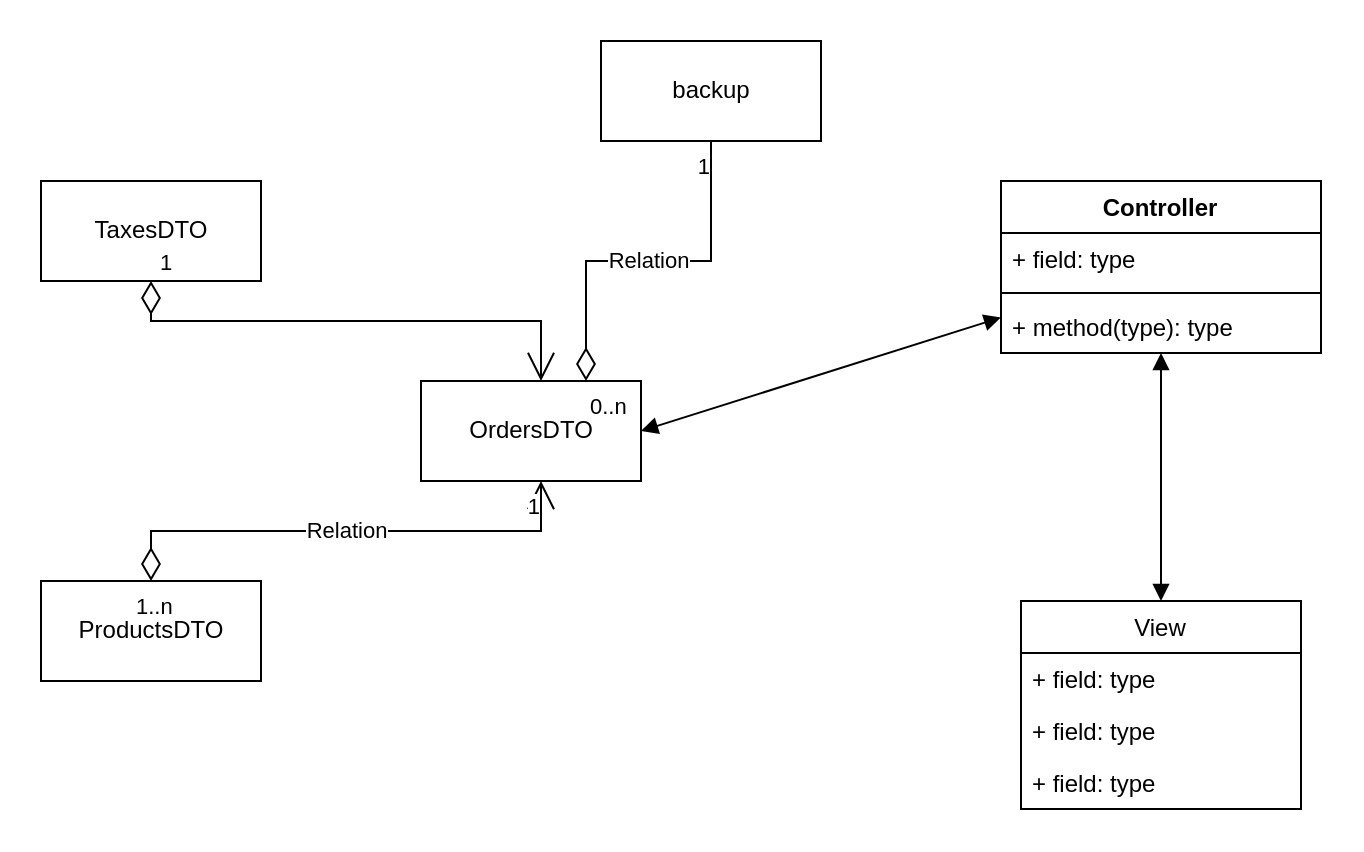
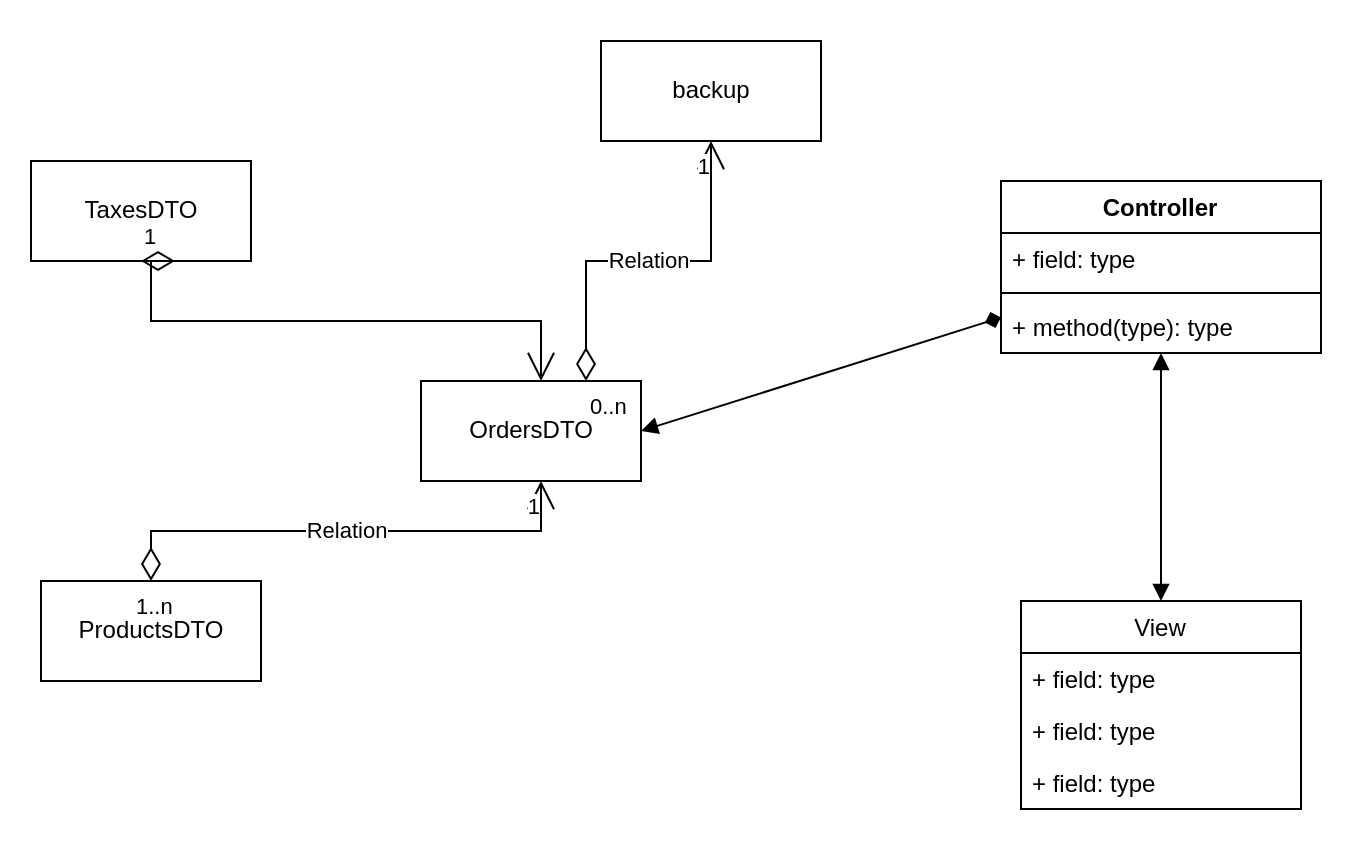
edge "backup" -> "OrdersDTO": arrowhead none -> open
node "TaxesDTO": moved (151, 231) -> (141, 211)
edge "Controller" -- "OrdersDTO": arrowhead block -> diamond
